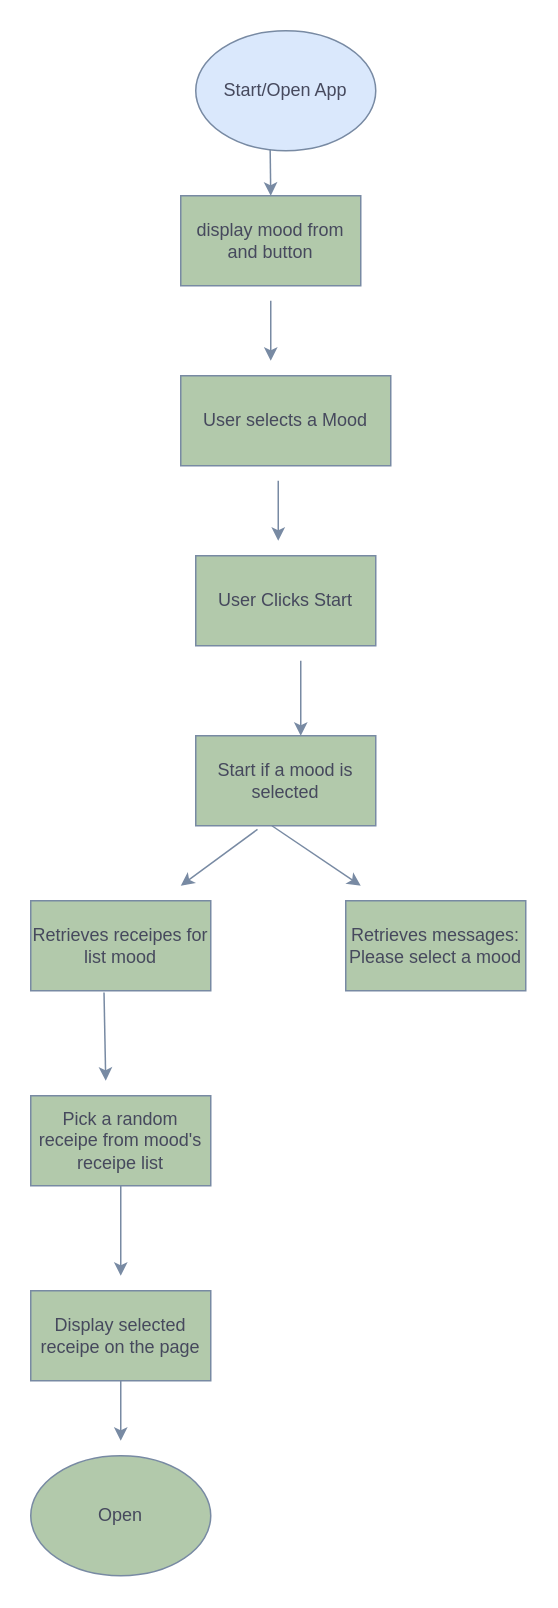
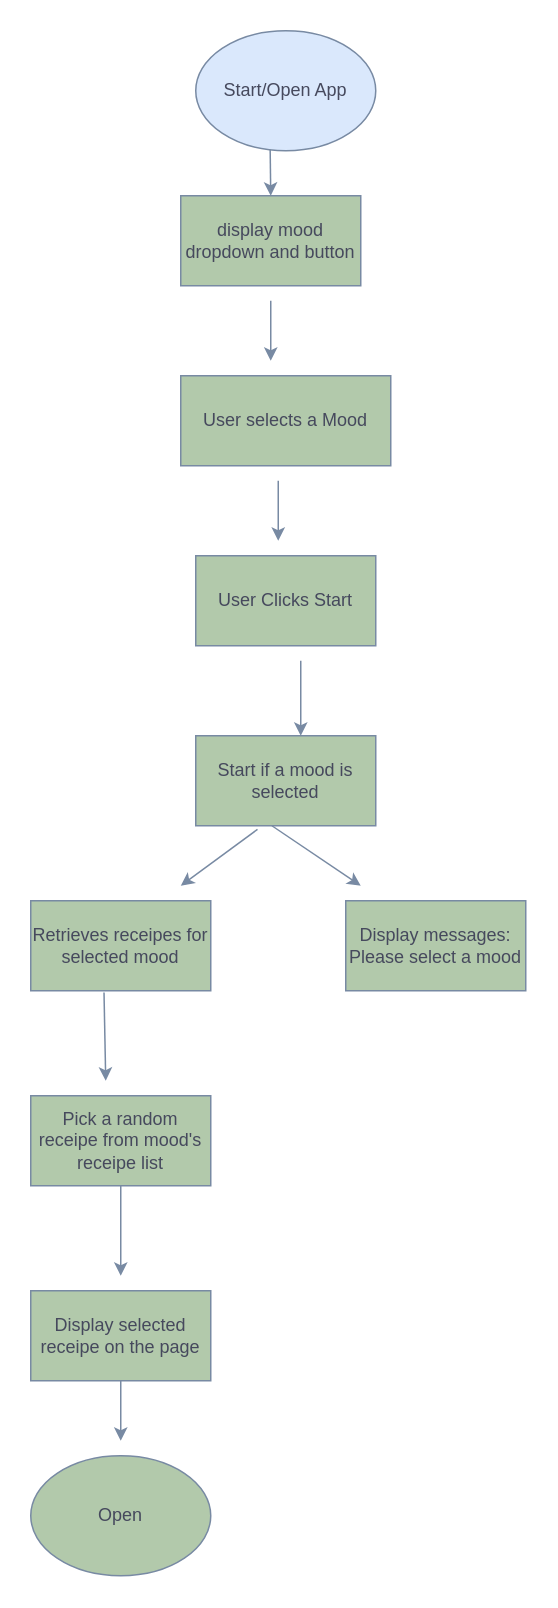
node "display mood from and button": label "display mood from and button" -> "display mood dropdown and button"
node "Retrieves receipes for list mood": label "Retrieves receipes for list mood" -> "Retrieves receipes for selected mood"
node "Retrieves messages: Please select a mood": label "Retrieves messages: Please select a mood" -> "Display messages: Please select a mood"
